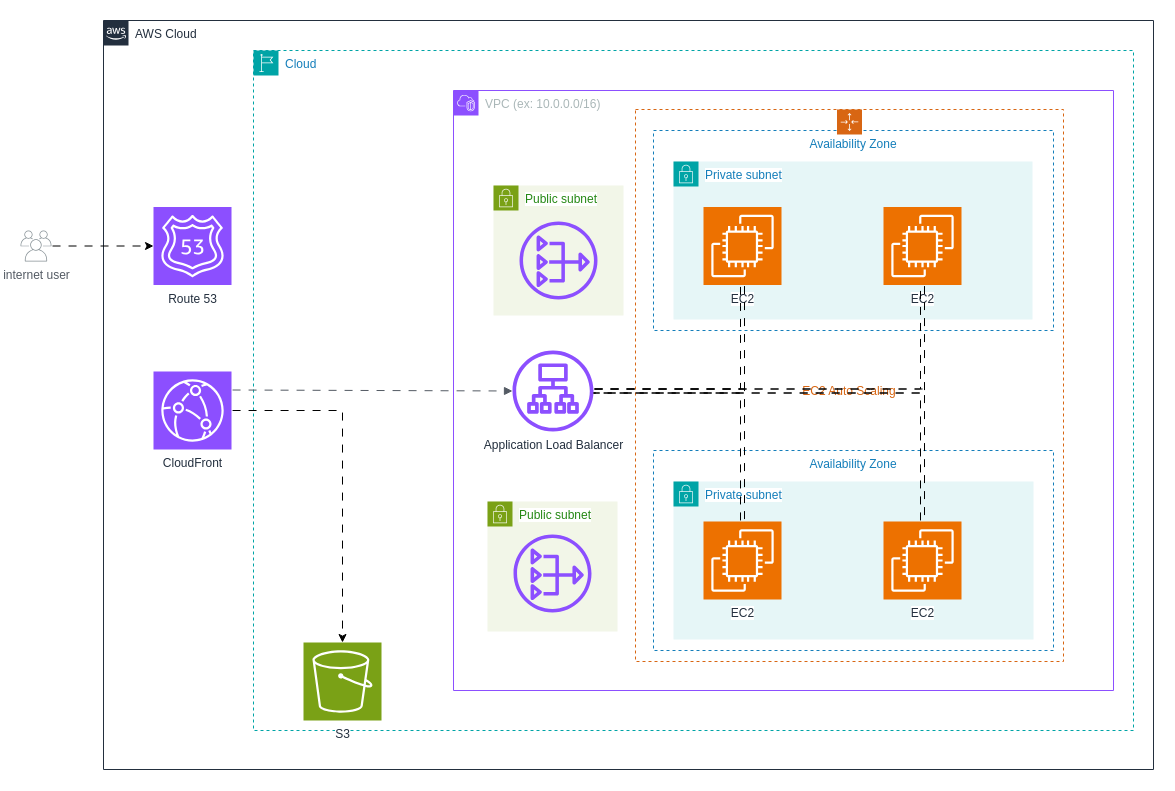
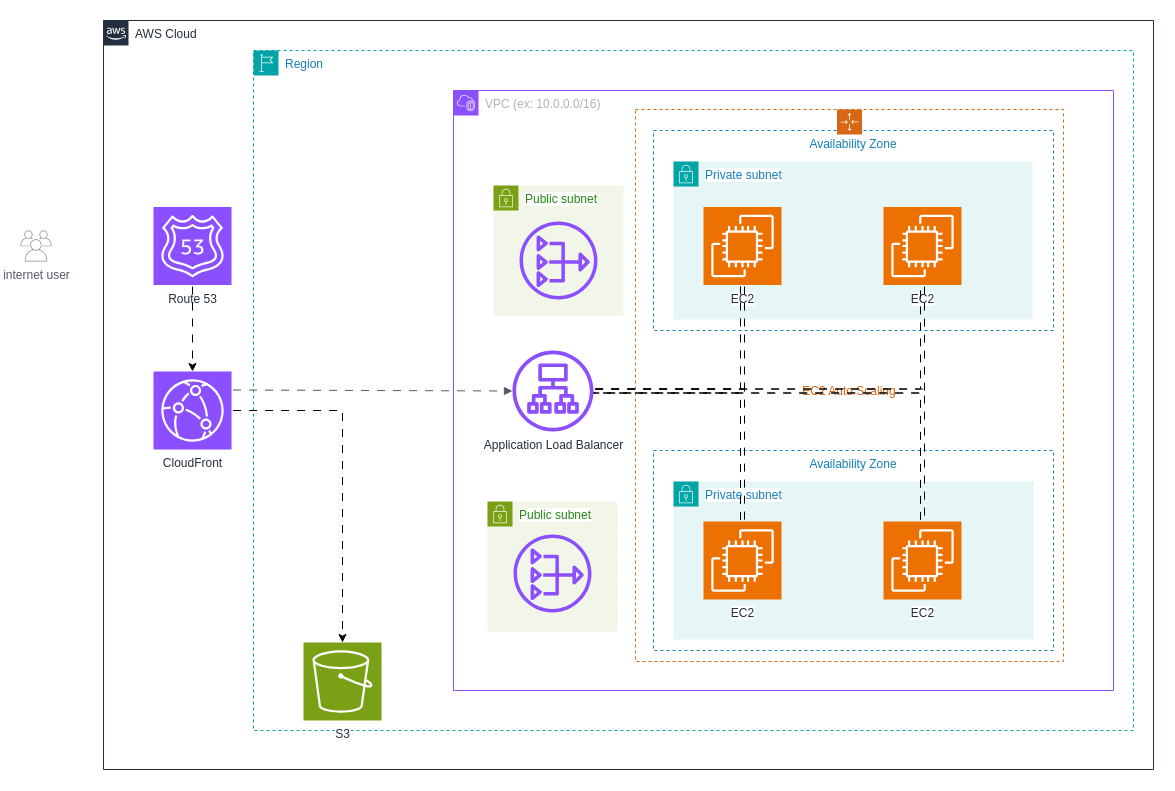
node "Cloud": label "Cloud" -> "Region"
edge "internet user" -> "Route 53": removed
edge "Route 53" -> "CloudFront": added
